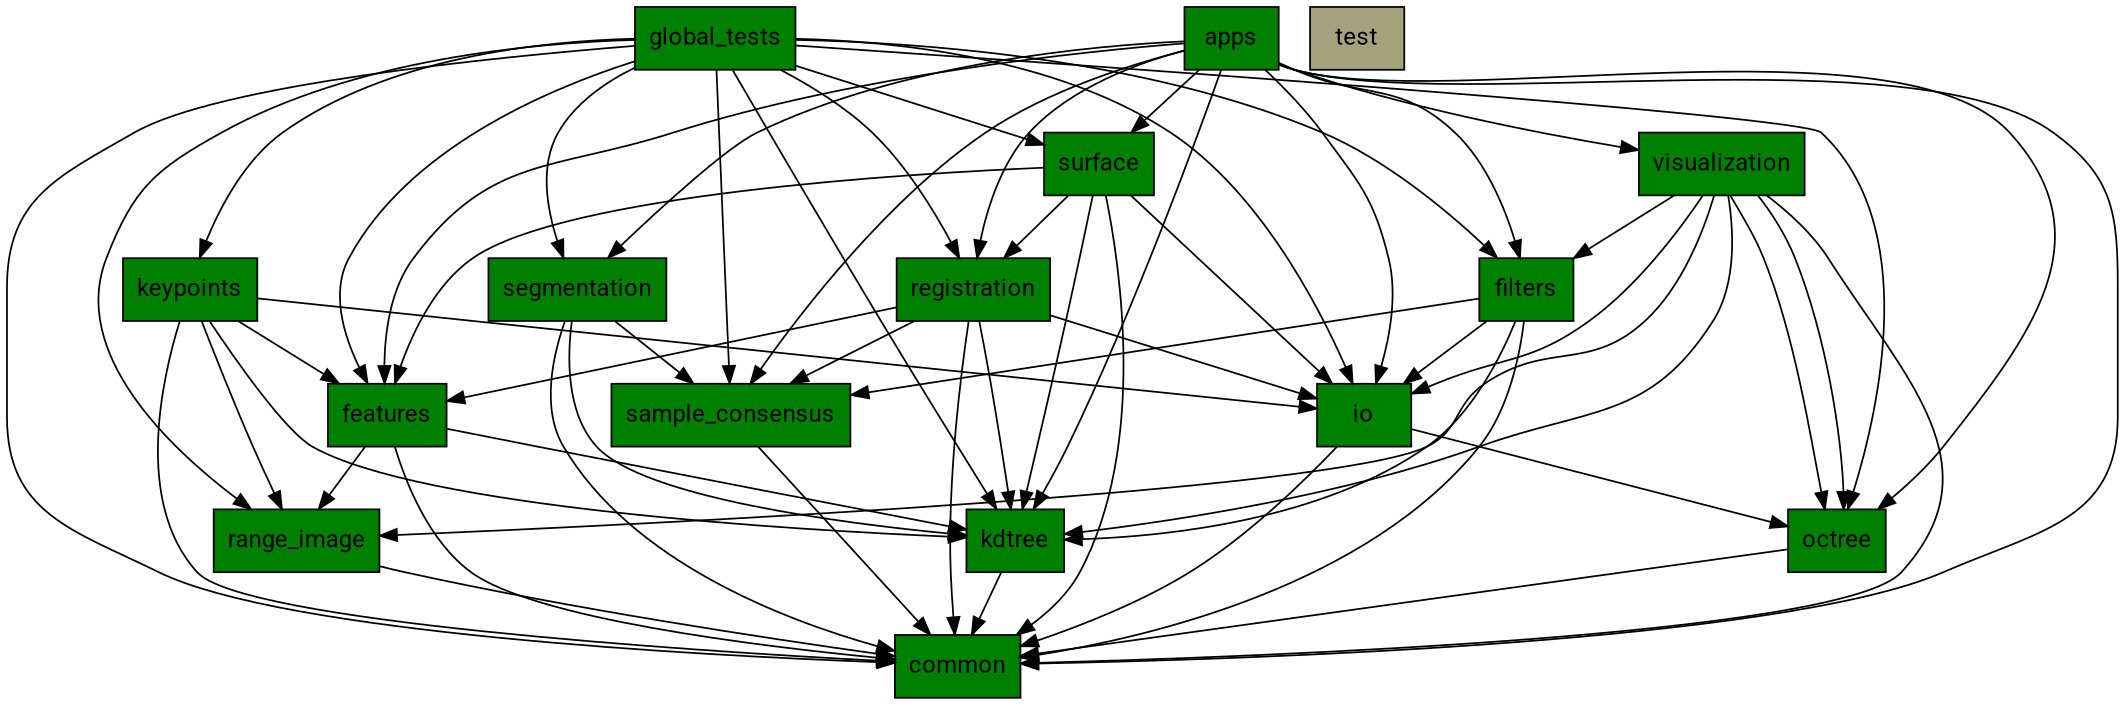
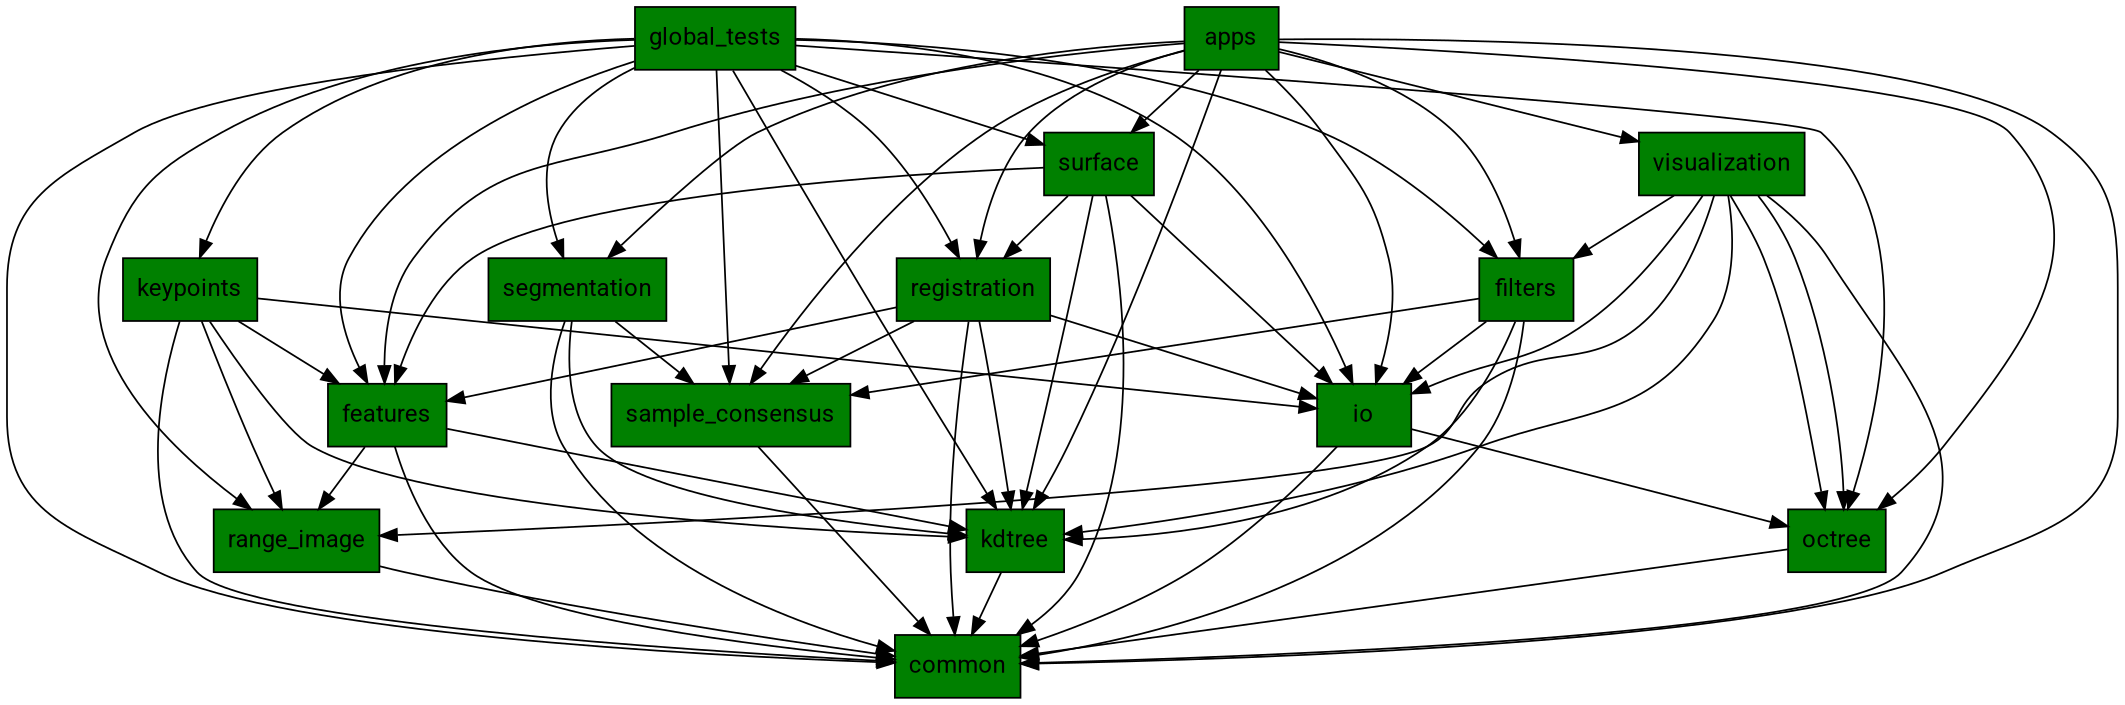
node "test": removed
